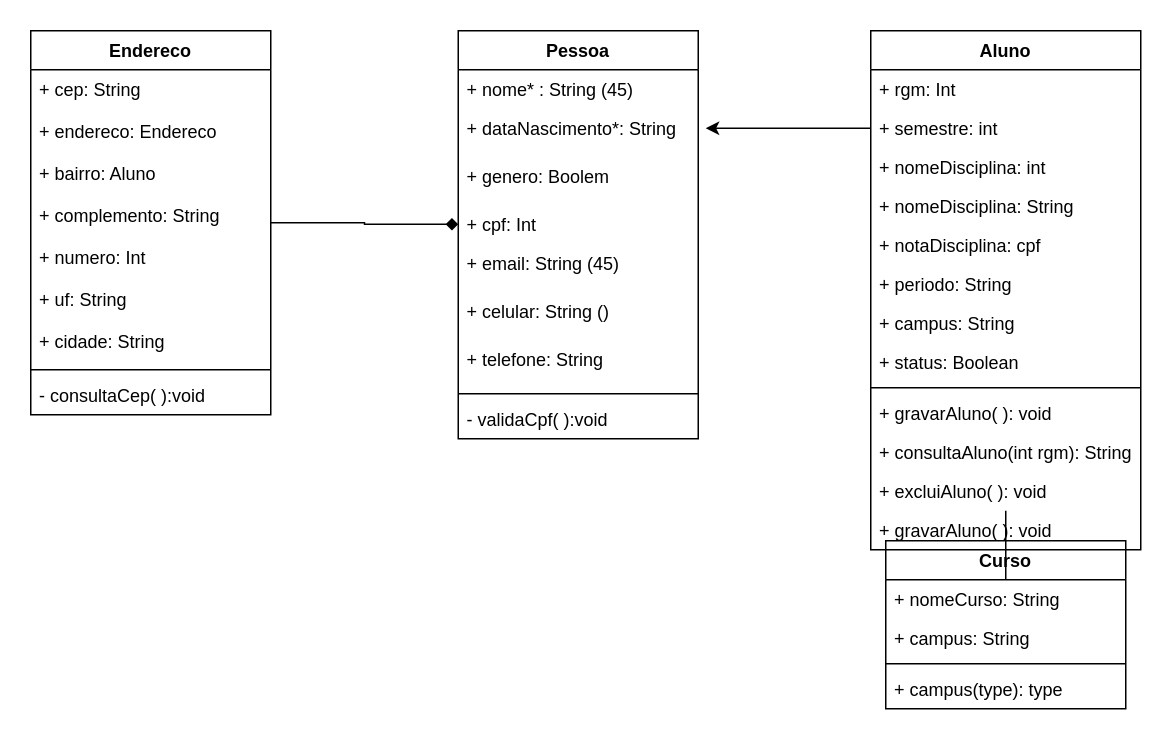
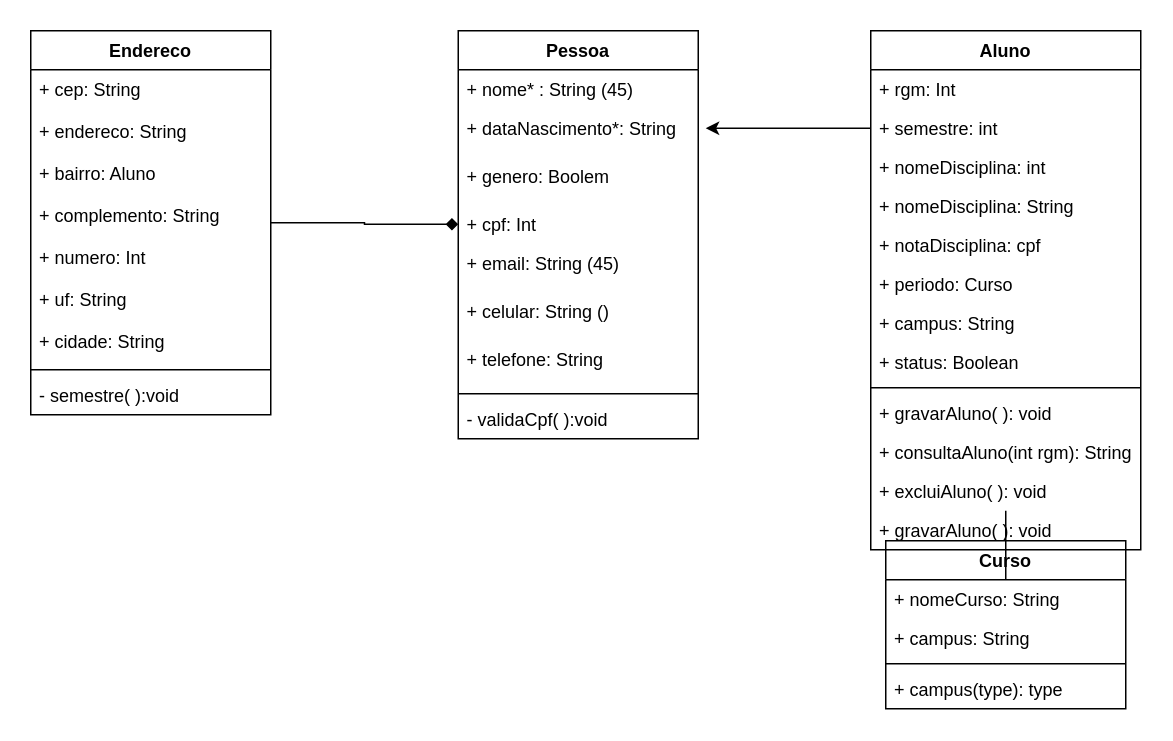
node "+ endereco: Endereco": label "+ endereco: Endereco" -> "+ endereco: String"
node "+ periodo: String": label "+ periodo: String" -> "+ periodo: Curso"
node "- consultaCep( ):void": label "- consultaCep( ):void" -> "- semestre( ):void"
